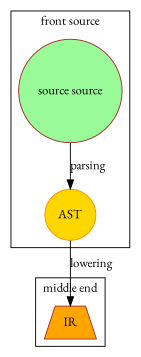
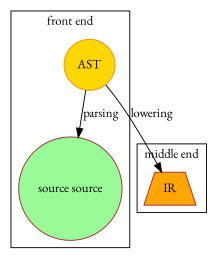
cluster "front source": label "front source" -> "front end"
edge "source source" -> "AST": reversed
